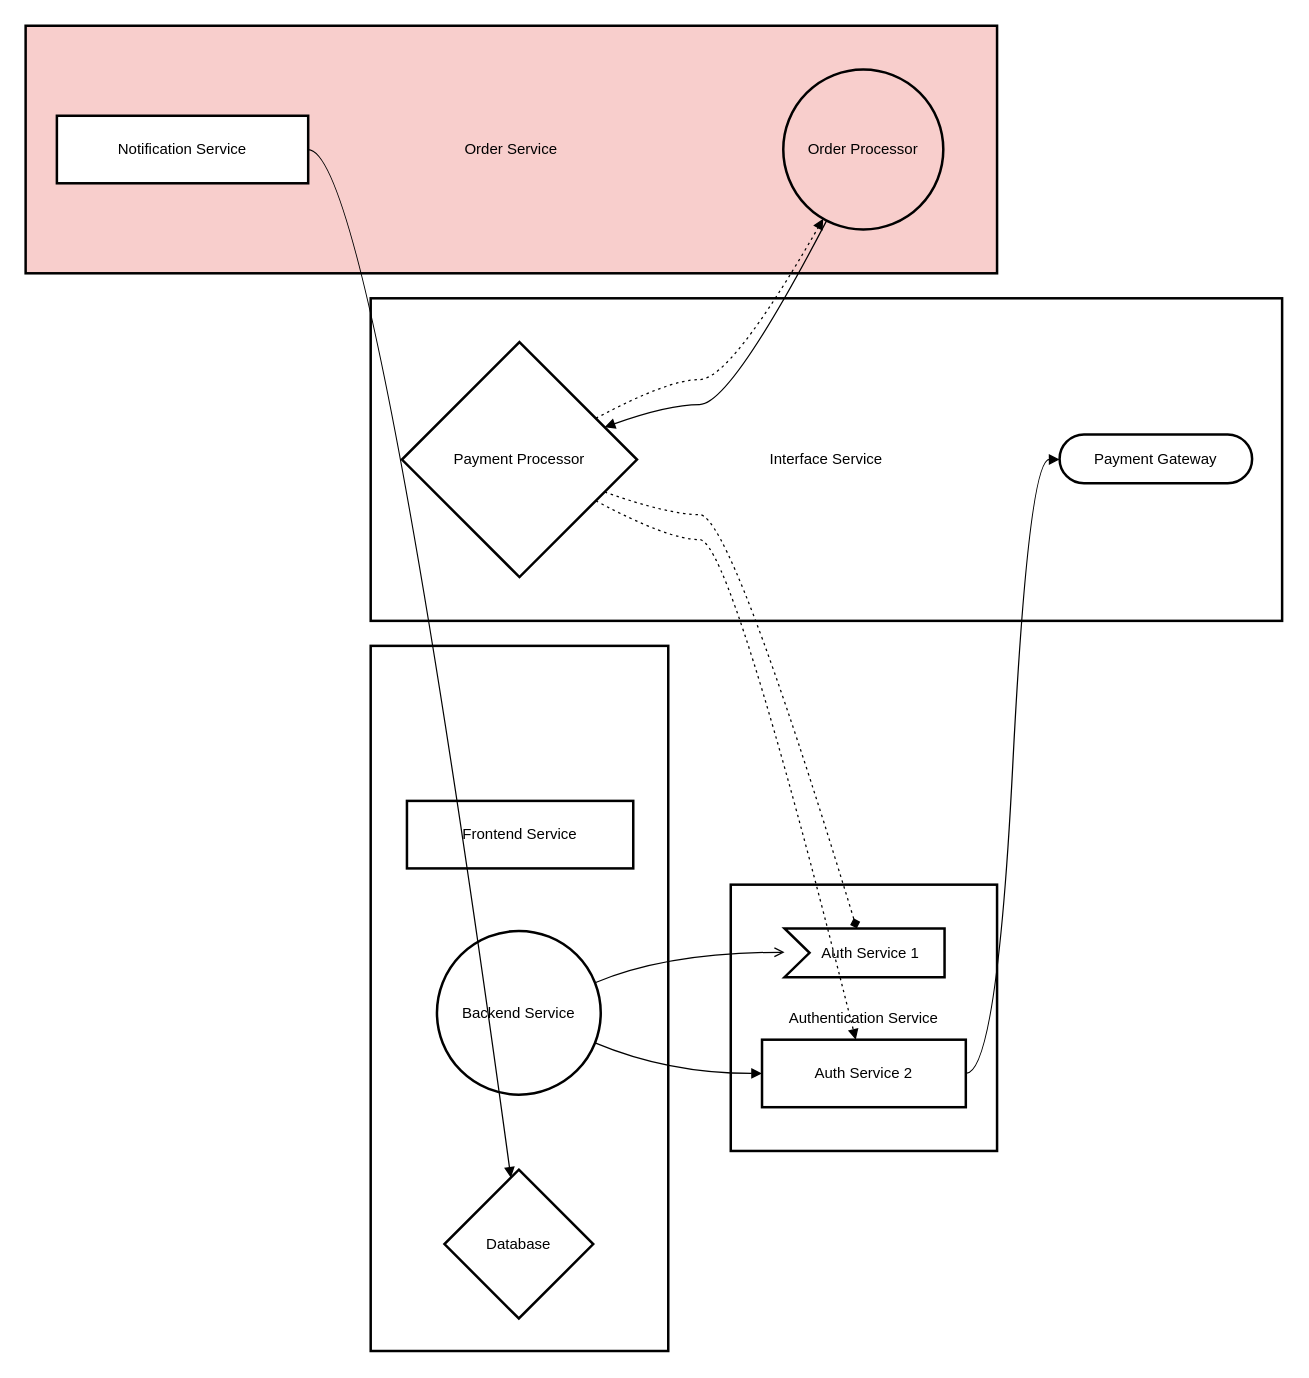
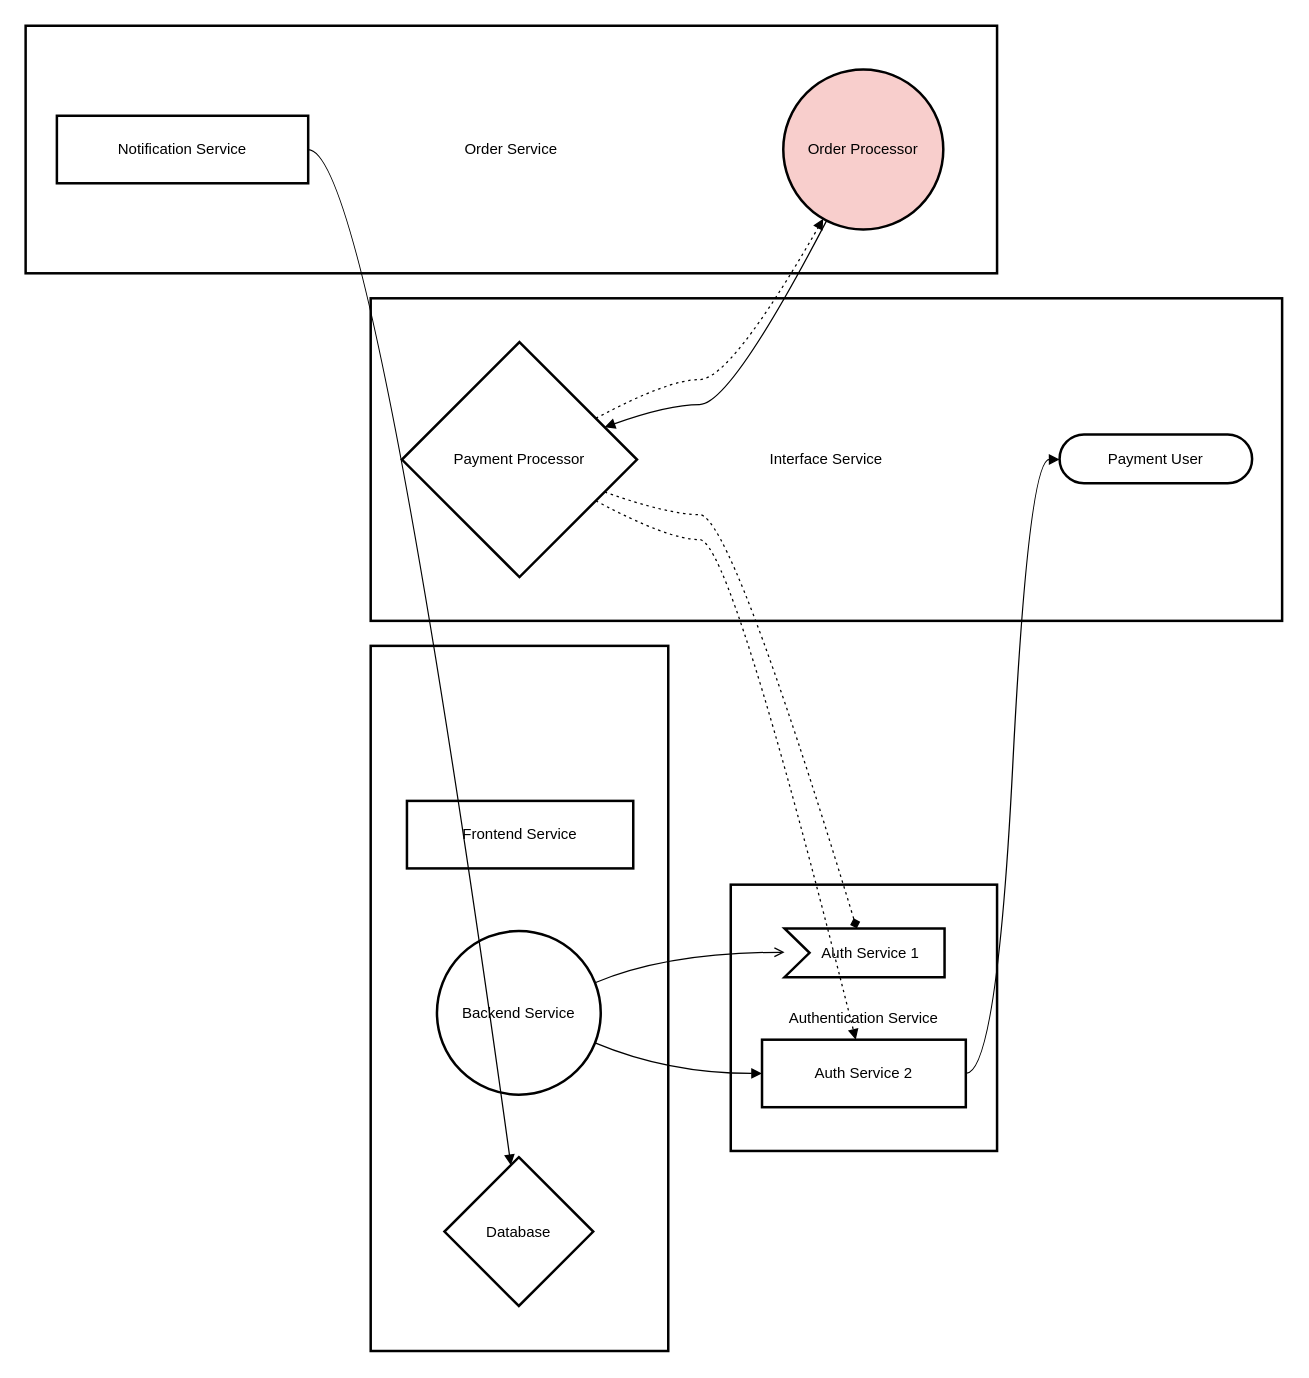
node "Order Service": fillcolor #f8cecc -> #ffffff
node "Payment Gateway": label "Payment Gateway" -> "Payment User"
node "Database": moved (519, 1244) -> (519, 1231)
